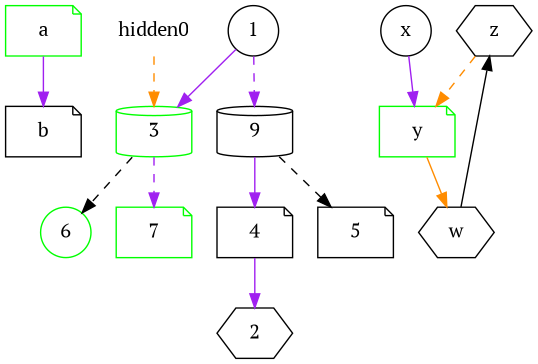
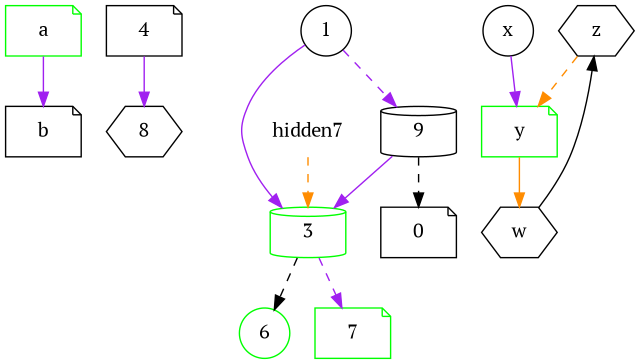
node "hidden0": label "hidden0" -> "hidden7"
edge "9" -> "4": now "9" -> "3"
node "5": label "5" -> "0"
node "2": label "2" -> "8"
